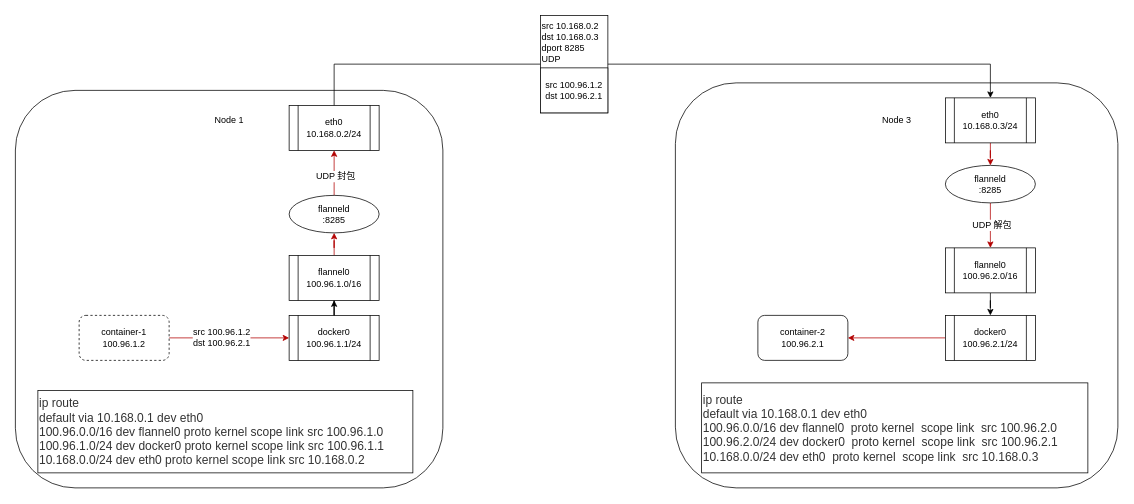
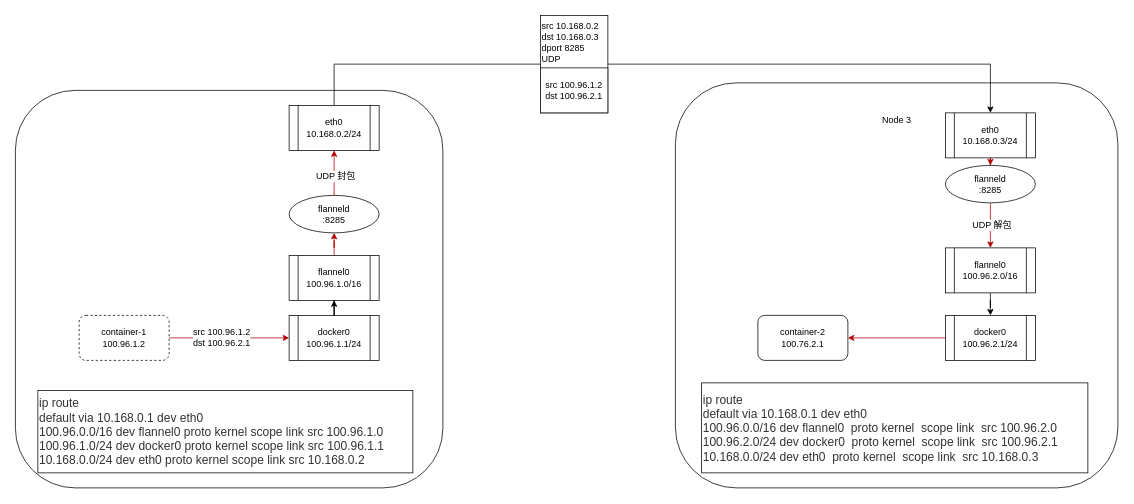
node "Node 1": removed
node "eth0 10.168.0.3/24": moved (990, 120) -> (990, 135)
node "container-2 100.96.2.1": label "container-2 100.96.2.1" -> "container-2 100.76.2.1"
